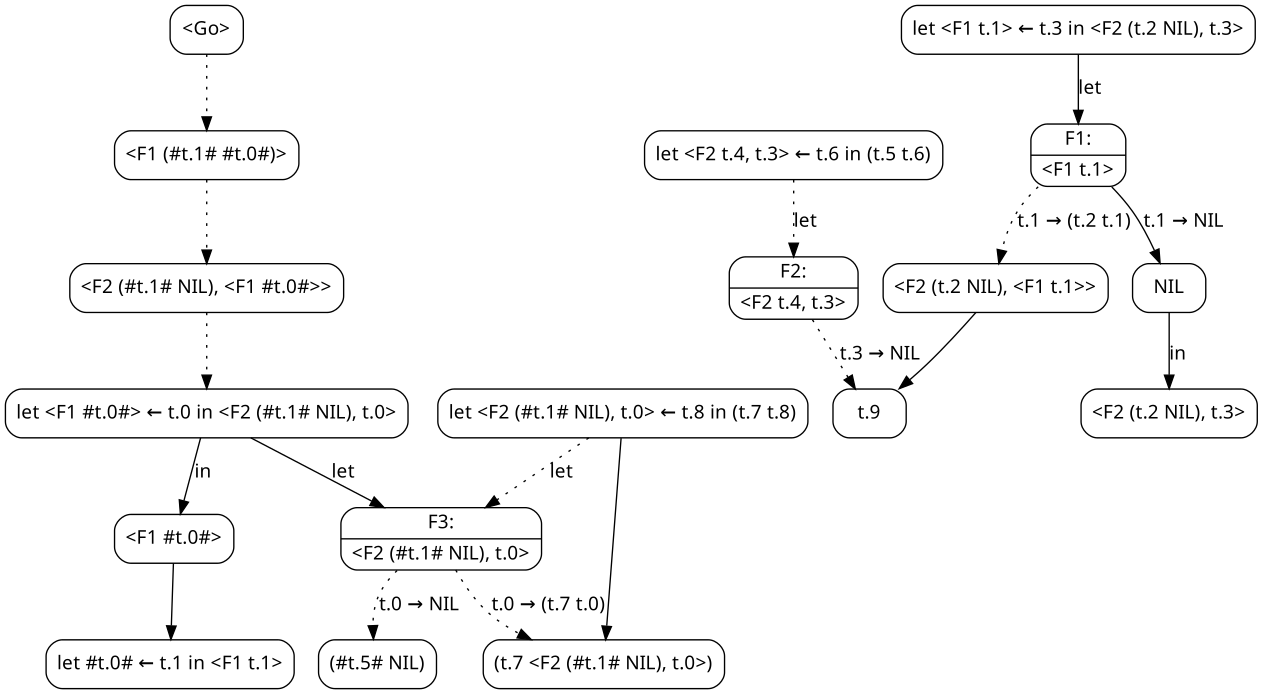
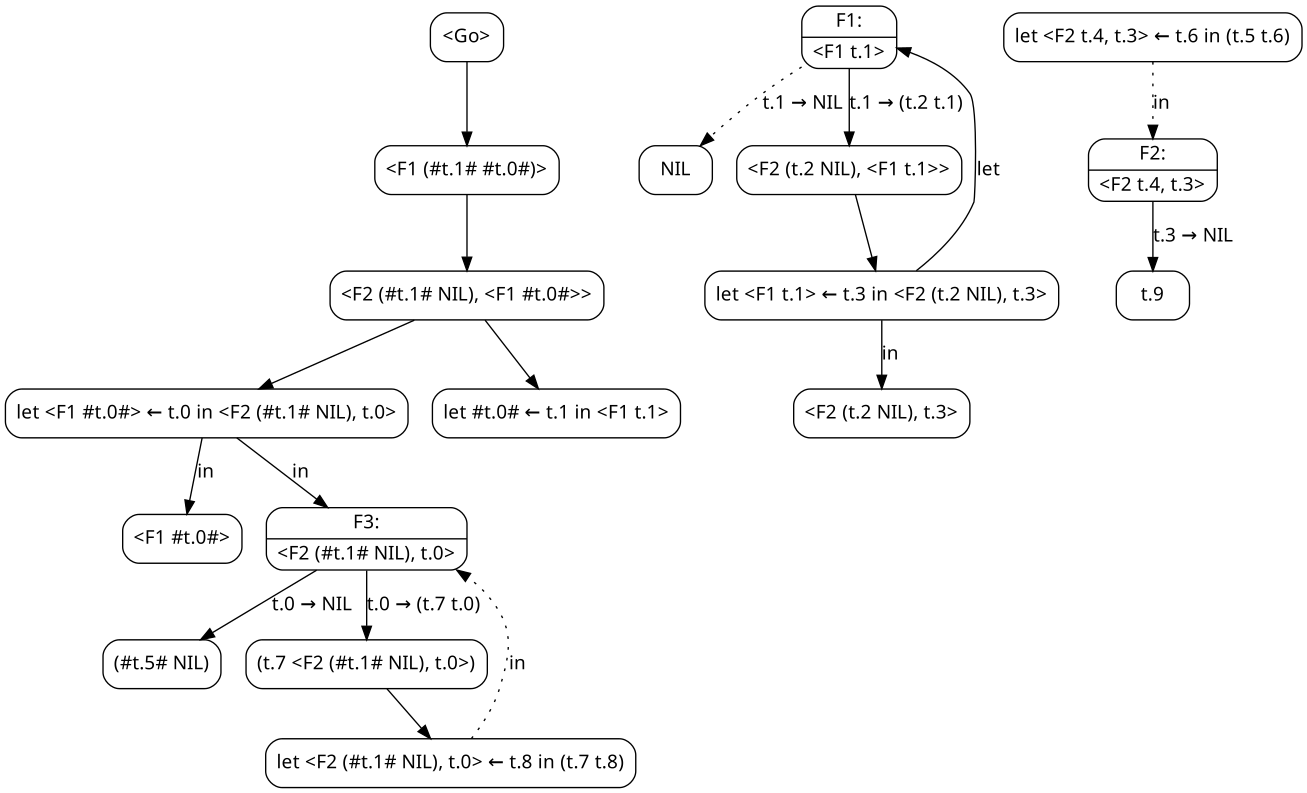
edge "<Go>" -> "<F1 (#t.1# #t.0#)>": style dotted -> solid
edge "<F1 (#t.1# #t.0#)>" -> "<F2 (#t.1# NIL), <F1 #t.0#>>": style dotted -> solid
edge "F1:" -> "<F2 (t.2 NIL), <F1 t.1>>": style dotted -> solid
edge "F1:" -> "NIL": style solid -> dotted
edge "let <F2 t.4, t.3> ← t.6 in (t.5 t.6)" -> "F2:": label "let" -> "in"
edge "<F2 (#t.1# NIL), <F1 #t.0#>>" -> "let <F1 #t.0#> ← t.0 in <F2 (#t.1# NIL), t.0>": style dotted -> solid
edge "NIL" -> "<F2 (t.2 NIL), t.3>": now "let <F1 t.1> ← t.3 in <F2 (t.2 NIL), t.3>" -> "<F2 (t.2 NIL), t.3>"
edge "<F2 (t.2 NIL), <F1 t.1>>" -> "t.9": now "<F2 (t.2 NIL), <F1 t.1>>" -> "let <F1 t.1> ← t.3 in <F2 (t.2 NIL), t.3>"
edge "F2:" -> "t.9": style dotted -> solid
edge "let <F1 #t.0#> ← t.0 in <F2 (#t.1# NIL), t.0>" -> "F3:": label "let" -> "in"
edge "let <F2 (#t.1# NIL), t.0> ← t.8 in (t.7 t.8)" -> "F3:": label "let" -> "in"
edge "let <F2 (#t.1# NIL), t.0> ← t.8 in (t.7 t.8)" -> "(t.7 <F2 (#t.1# NIL), t.0>)": reversed
edge "<F1 #t.0#>" -> "let #t.0# ← t.1 in <F1 t.1>": now "<F2 (#t.1# NIL), <F1 #t.0#>>" -> "let #t.0# ← t.1 in <F1 t.1>"
edge "F3:" -> "(#t.5# NIL)": style dotted -> solid
edge "F3:" -> "(t.7 <F2 (#t.1# NIL), t.0>)": style dotted -> solid
